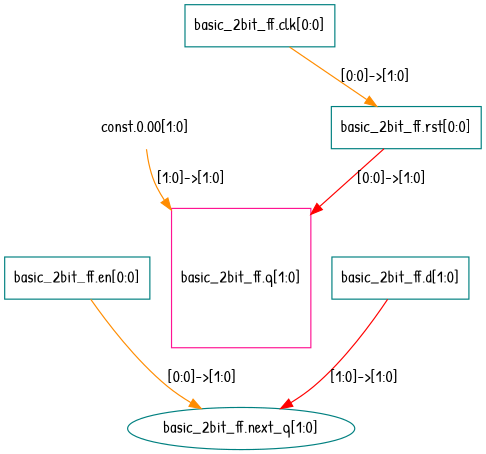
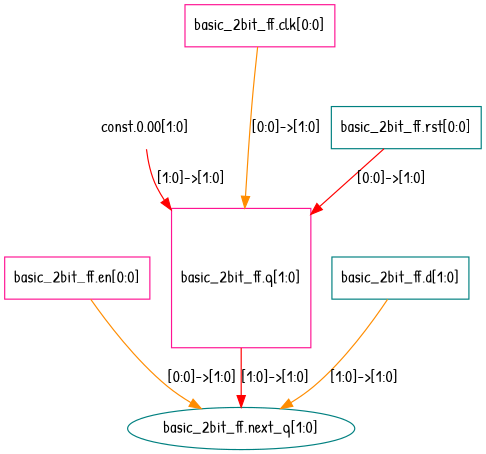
node "basic_2bit_ff.clk[0:0]": color teal -> deeppink
edge "basic_2bit_ff.clk[0:0]" -> "basic_2bit_ff.rst[0:0]": now "basic_2bit_ff.clk[0:0]" -> "basic_2bit_ff.q[1:0]"
edge "const.0.00[1:0]" -> "basic_2bit_ff.q[1:0]": color darkorange -> red
node "basic_2bit_ff.en[0:0]": color teal -> deeppink
edge "basic_2bit_ff.d[1:0]" -> "basic_2bit_ff.next_q[1:0]": color red -> darkorange
edge "basic_2bit_ff.q[1:0]" -> "basic_2bit_ff.next_q[1:0]": added, label "[1:0]->[1:0]"
